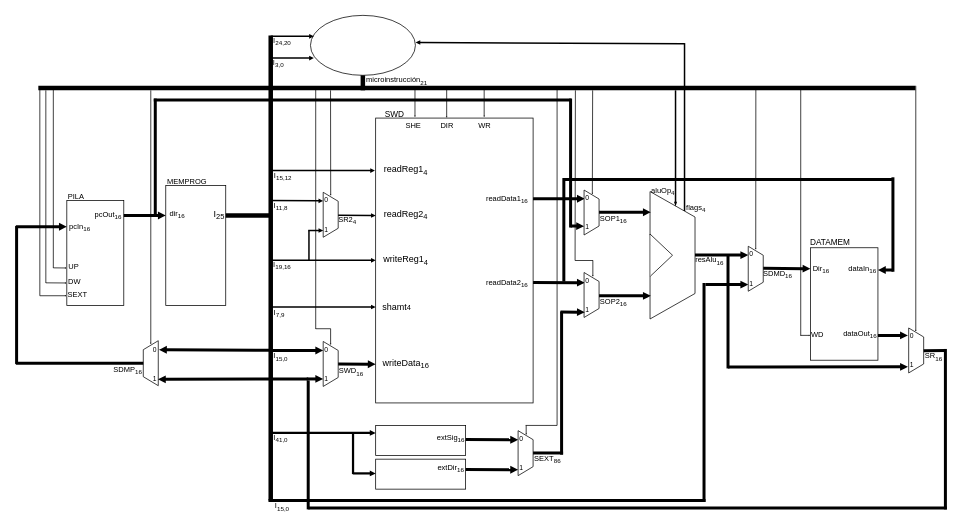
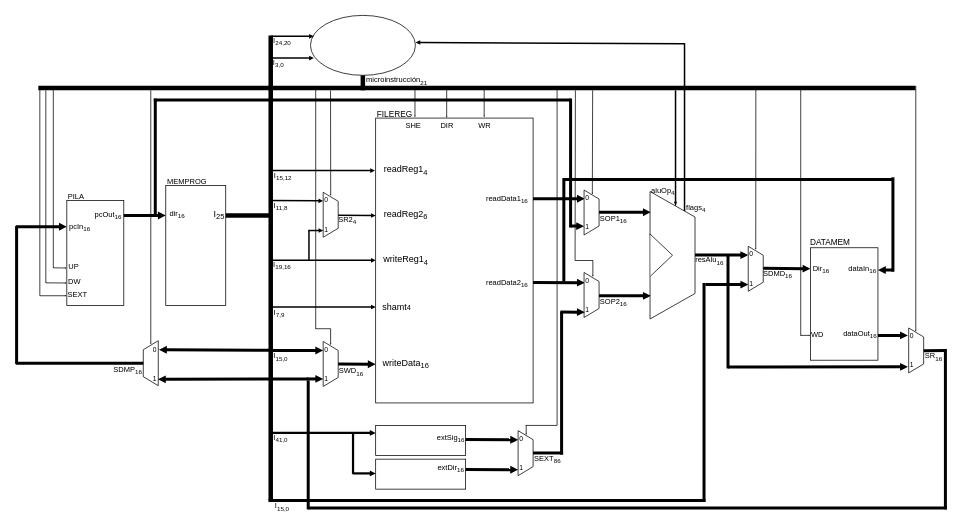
node "SWD": label "SWD" -> "FILEREG"
node "readReg24": label "readReg24" -> "readReg26"
